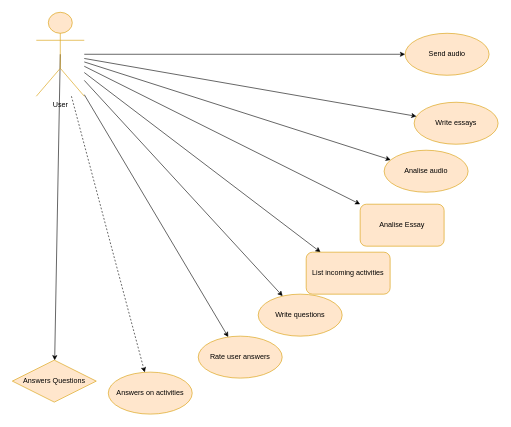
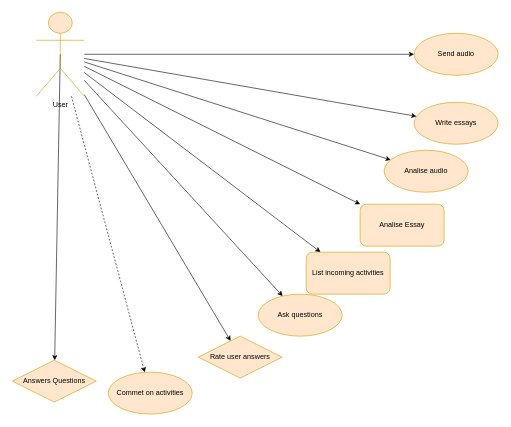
node "Send audio": moved (447, 54) -> (456, 54)
node "Write questions": label "Write questions" -> "Ask questions"
node "Rate user answers": shape ellipse -> diamond
node "Answers on activities": label "Answers on activities" -> "Commet on activities"
